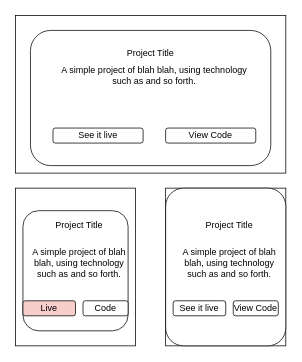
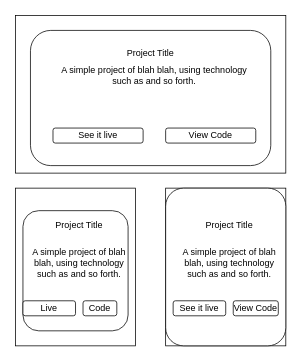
node "Live": fillcolor #f8cecc -> #ffffff
node "Code": size 45x15 -> 34x15
